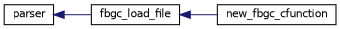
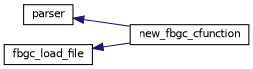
edge "fbgc_load_file" -> "parser": now "new_fbgc_cfunction" -> "parser"
